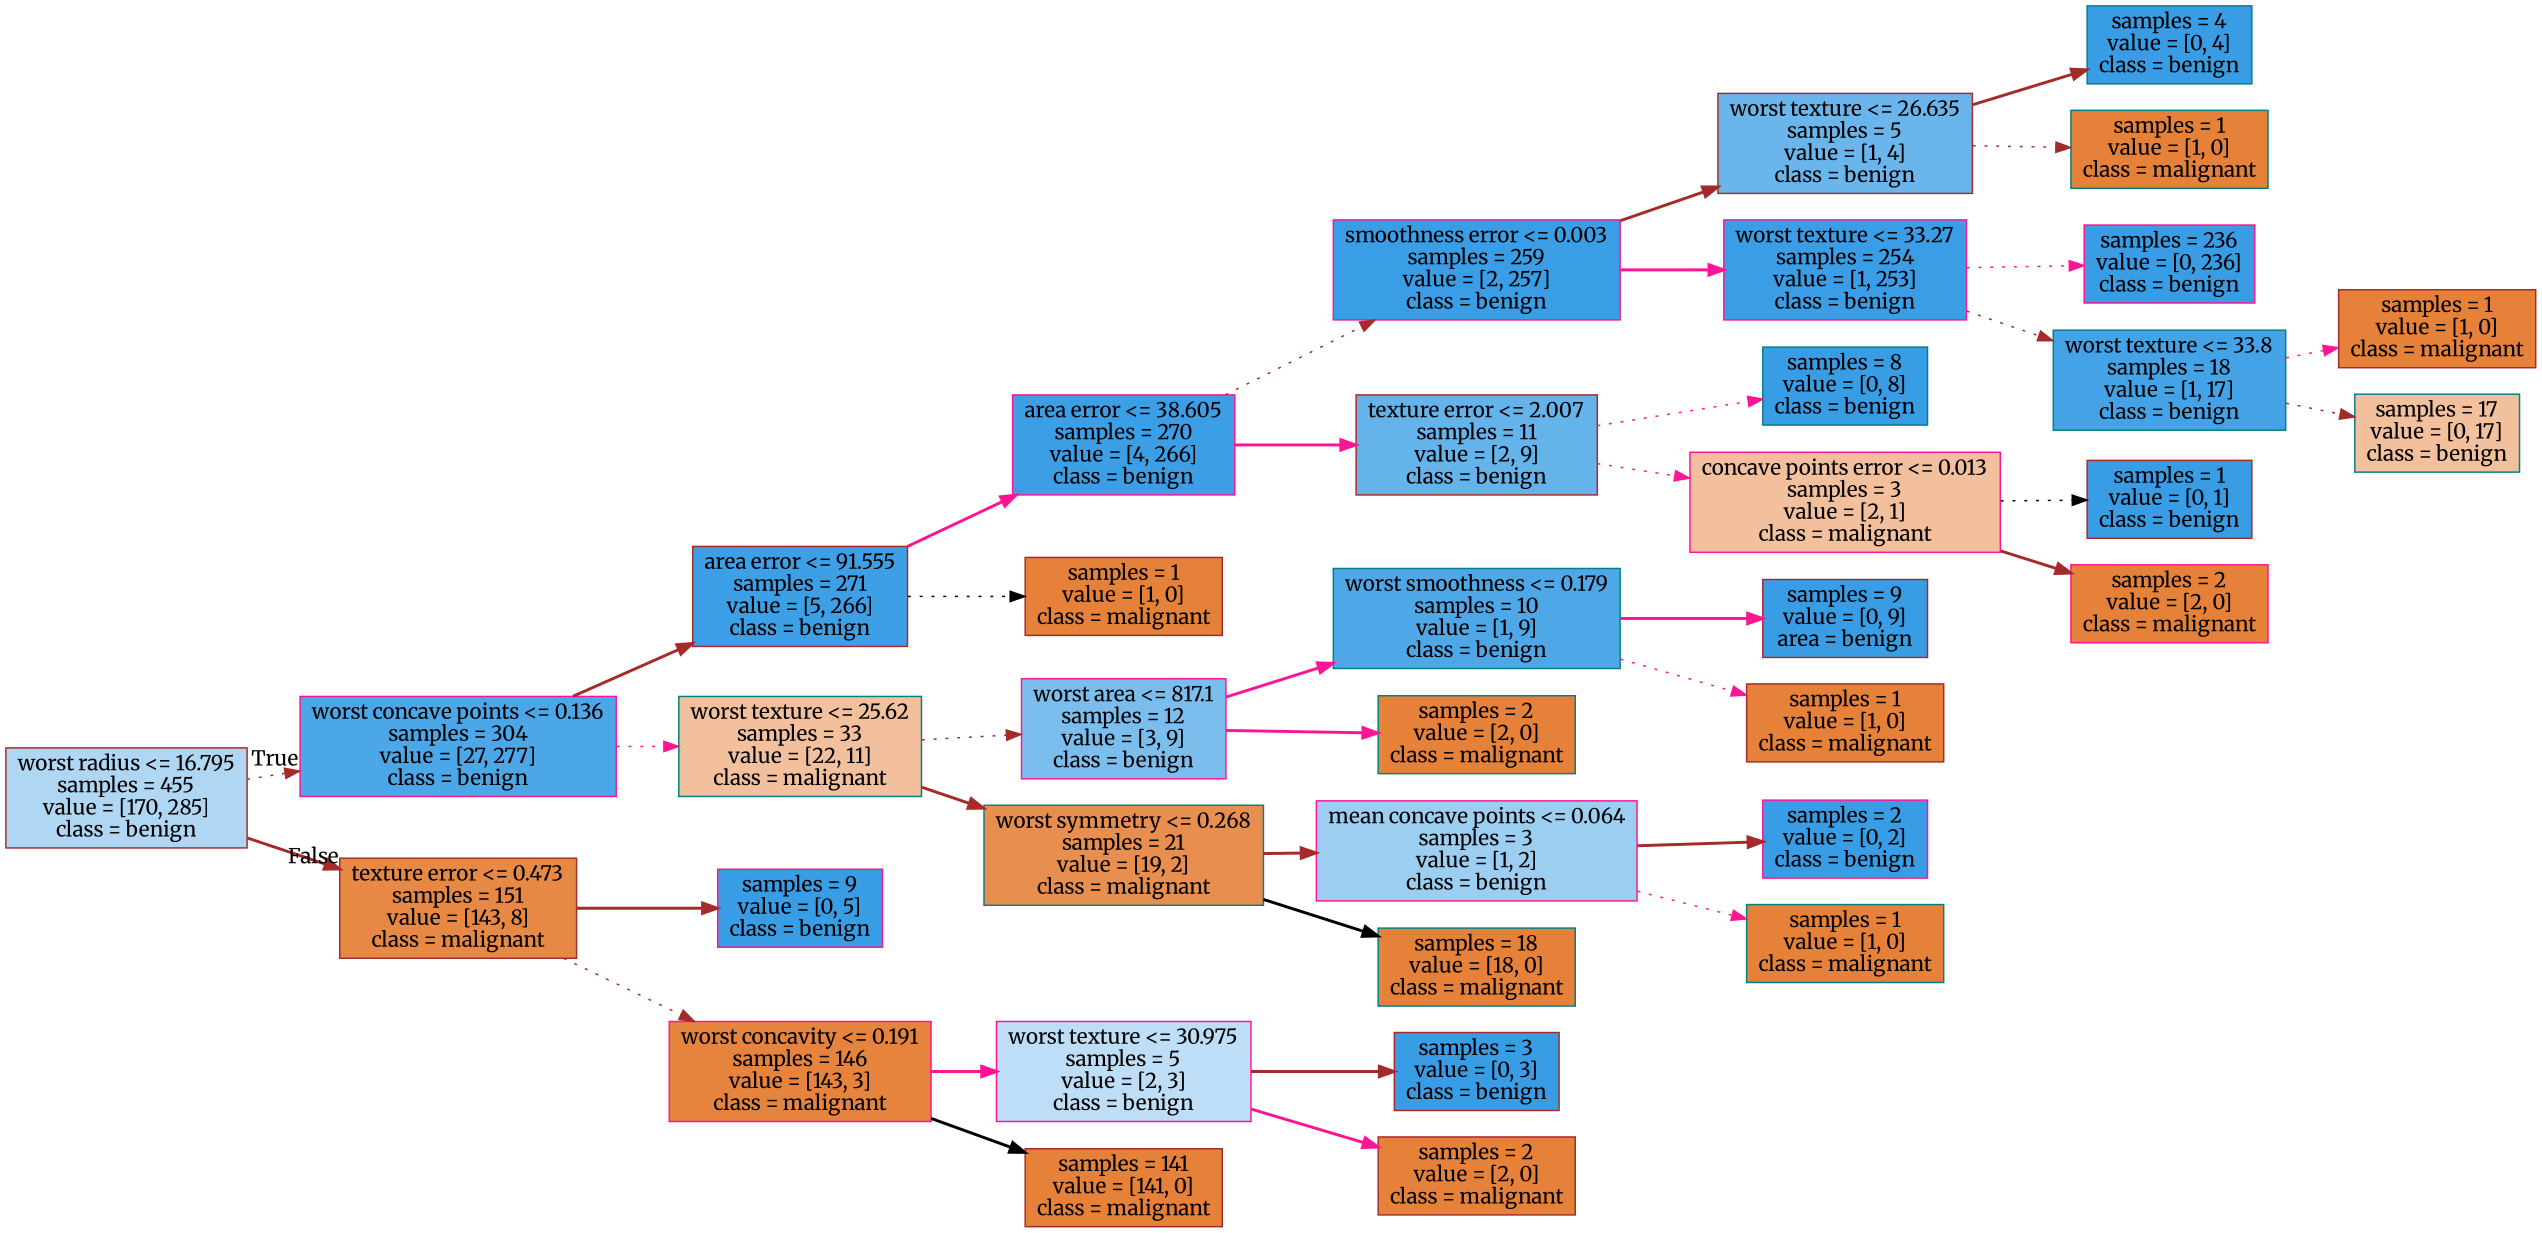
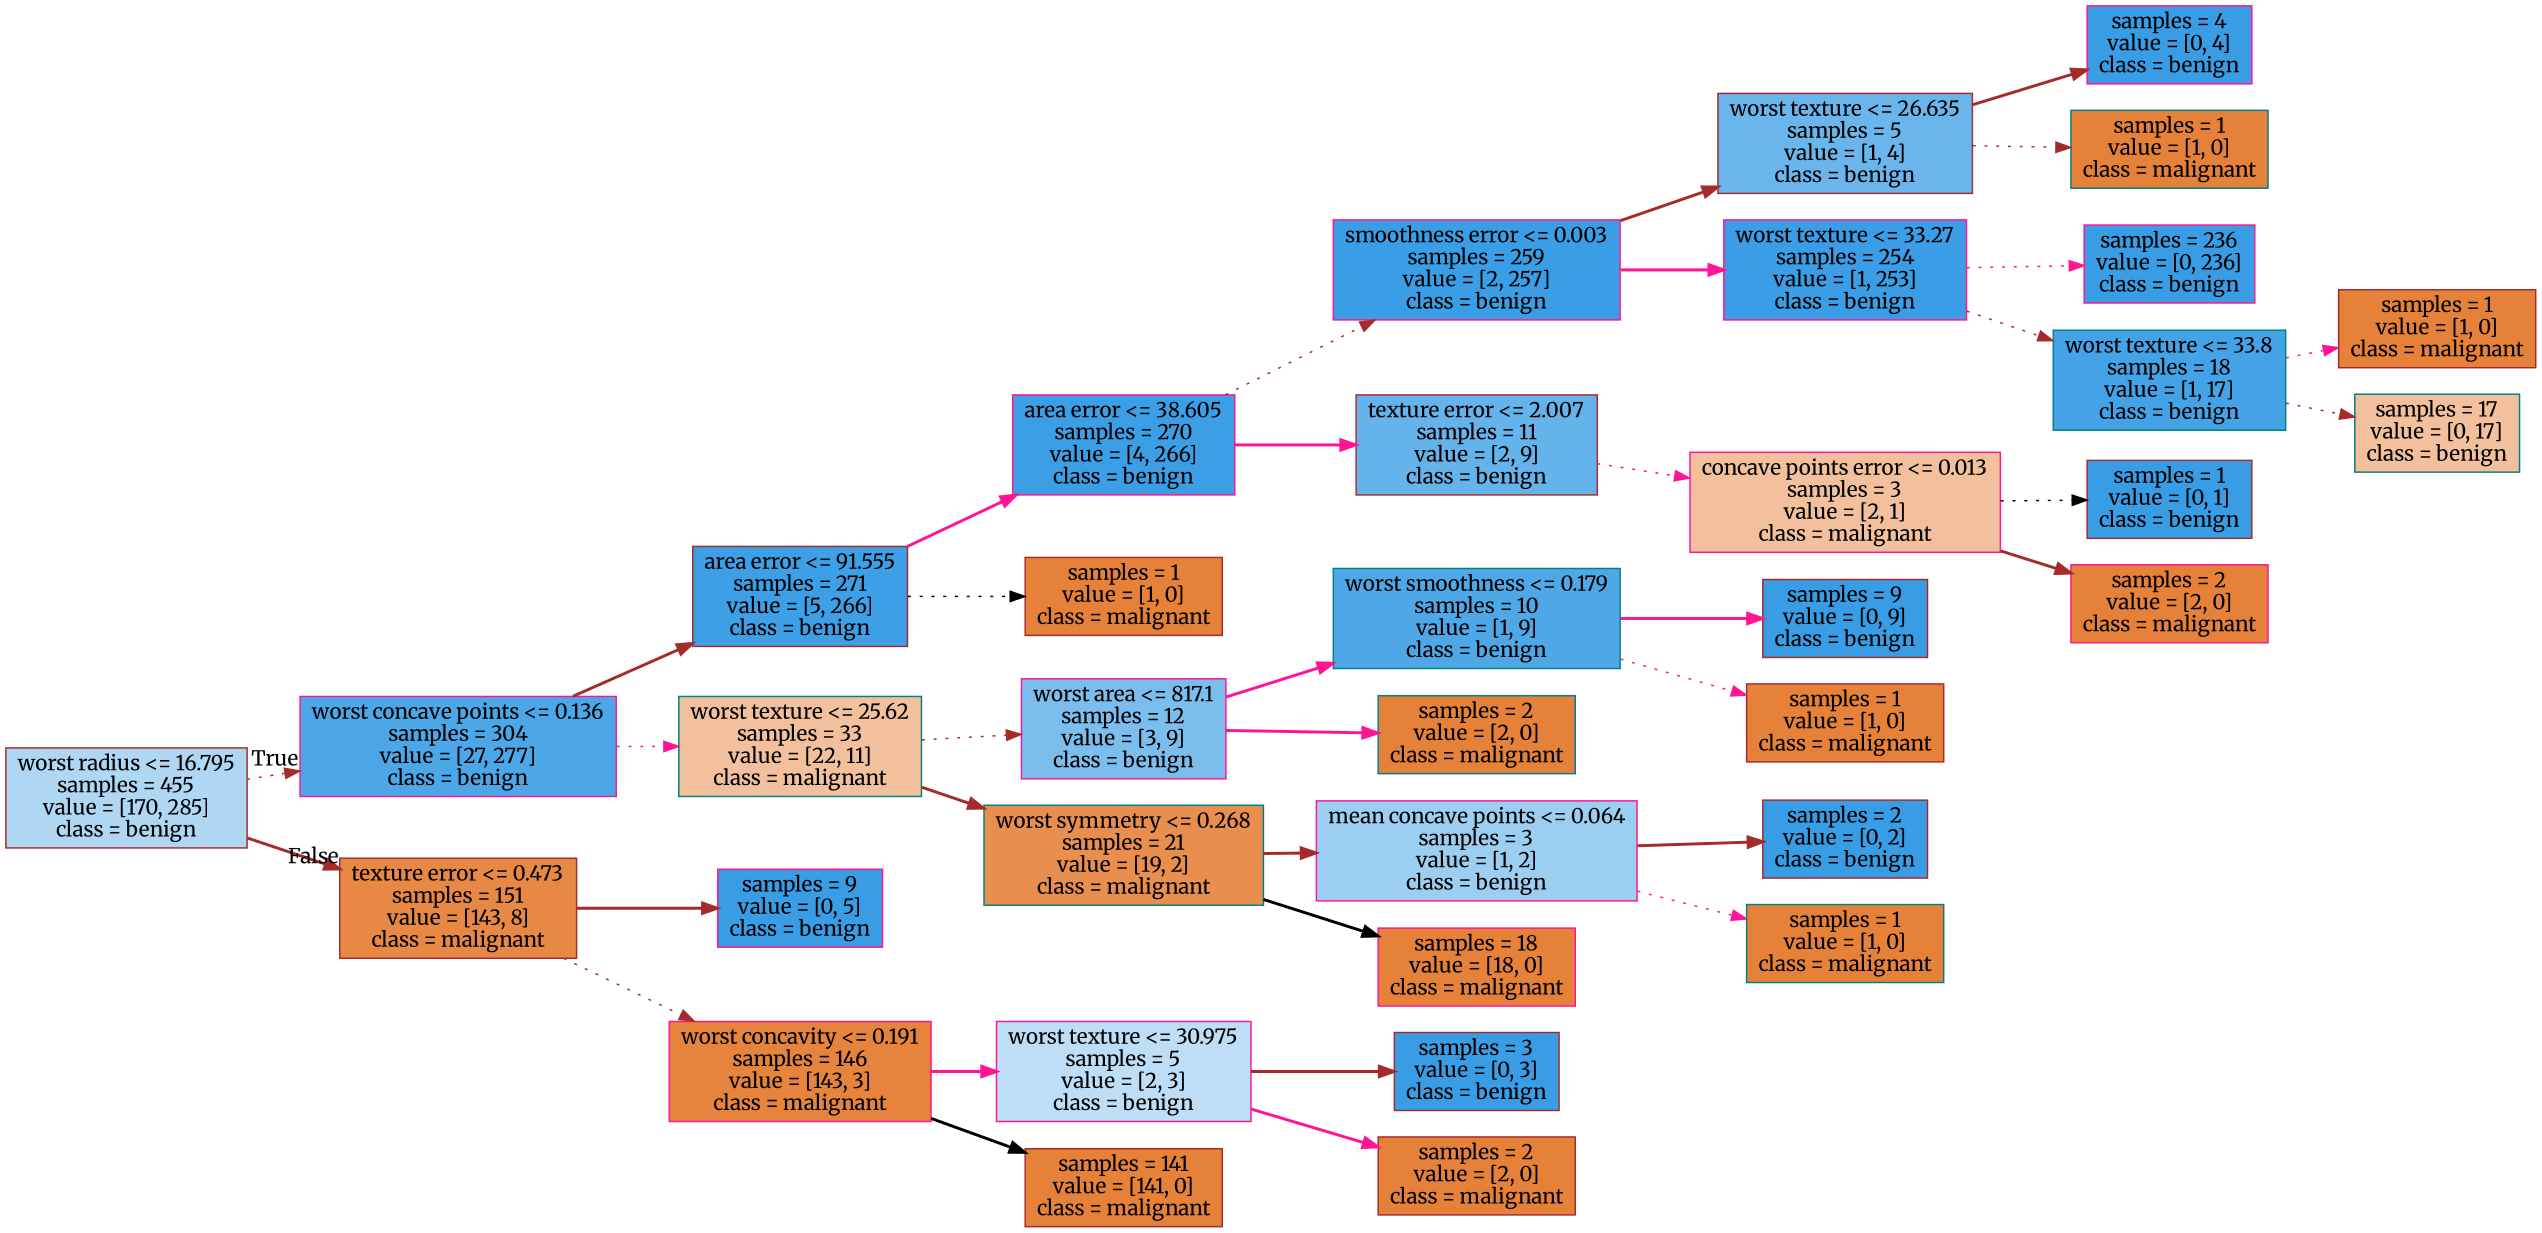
node "samples = 4 value = [0, 4] class = benign": color teal -> deeppink
node "samples = 8 value = [0, 8] class = benign": removed
node "samples = 9 value = [0, 9] area = benign": label "samples = 9 value = [0, 9] area = benign" -> "samples = 9 value = [0, 9] class = benign"
node "samples = 2 value = [0, 2] class = benign": color deeppink -> brown
node "samples = 18 value = [18, 0] class = malignant": color teal -> deeppink
